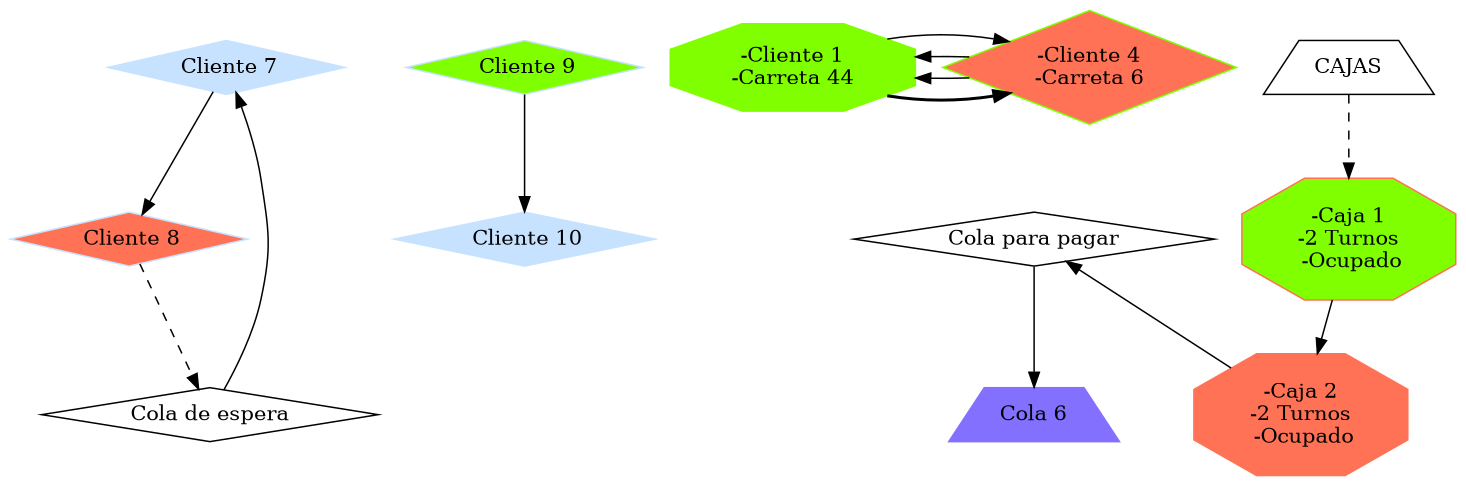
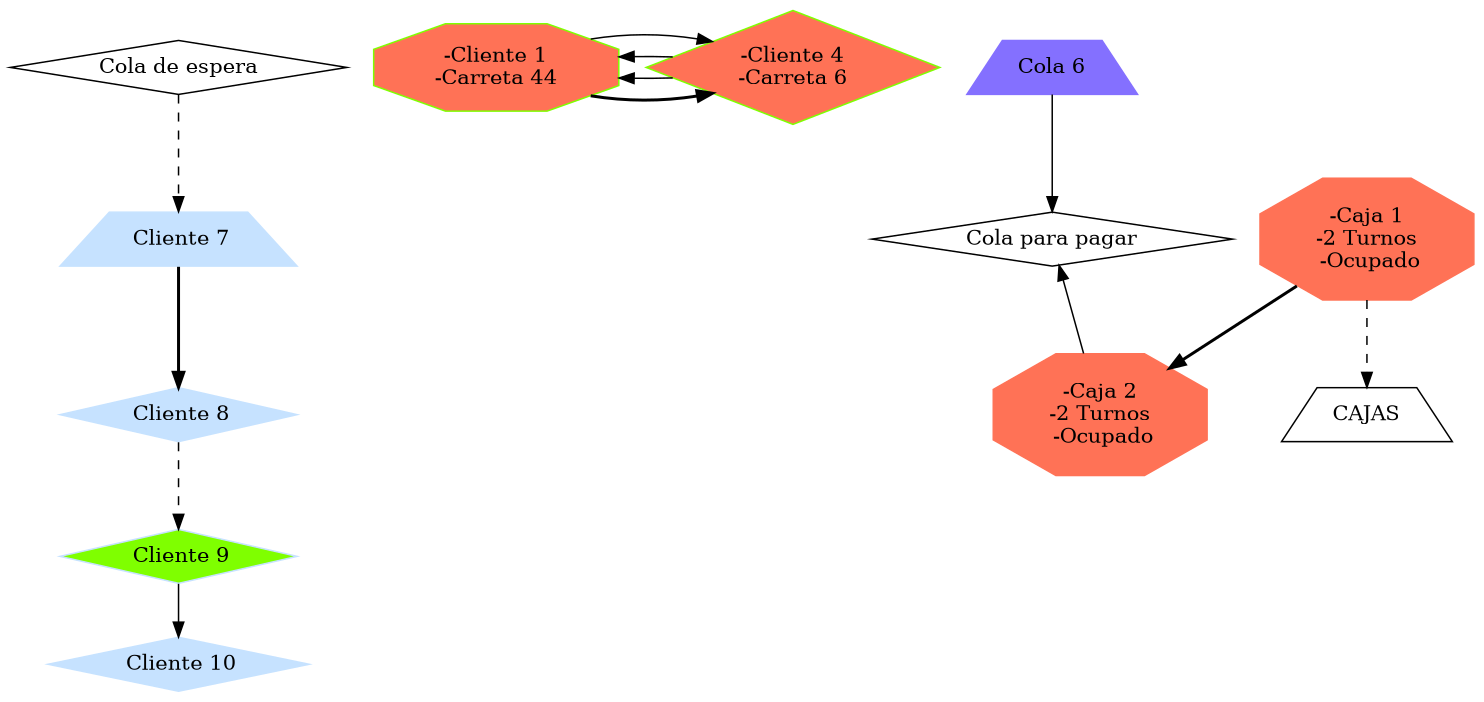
node "Cliente 7": shape diamond -> trapezium
node "-Cliente 1 -Carreta 44": fillcolor chartreuse1 -> coral1
edge "CAJAS" -> "-Caja 1 -2 Turnos -Ocupado": reversed
edge "Cliente 7" -> "Cliente 8": style solid -> bold
node "Cliente 8": fillcolor coral1 -> slategray1
node "-Caja 1 -2 Turnos -Ocupado": fillcolor chartreuse1 -> coral1
edge "Cola de espera" -> "Cliente 7": style solid -> dashed
edge "Cola para pagar" -> "Cola 6": reversed
edge "Cliente 8" -> "Cola de espera": now "Cliente 8" -> "Cliente 9"
edge "-Caja 1 -2 Turnos -Ocupado" -> "-Caja 2 -2 Turnos -Ocupado": style solid -> bold
